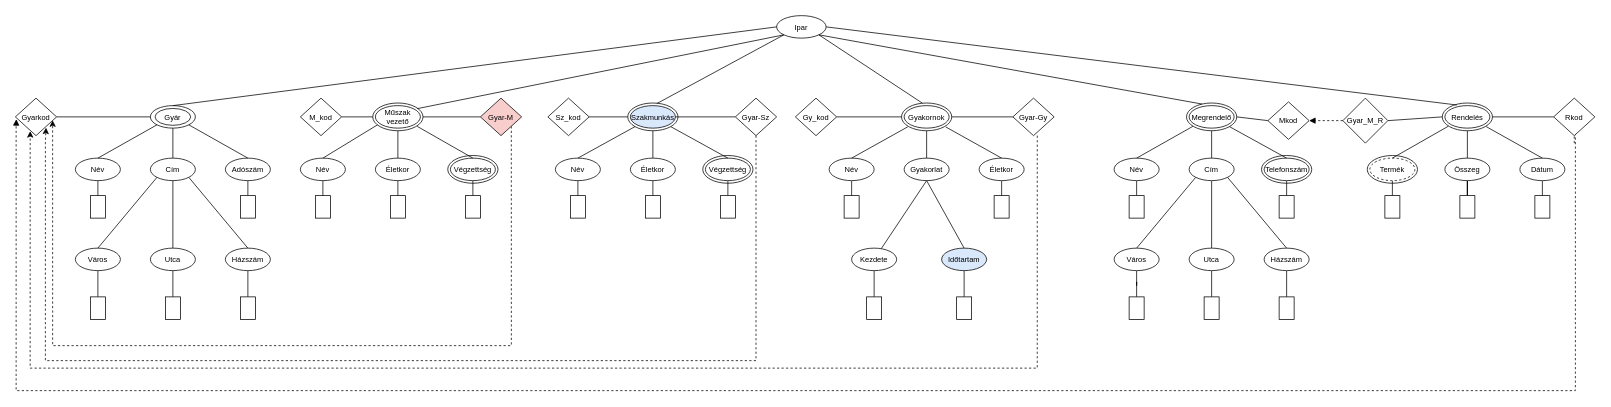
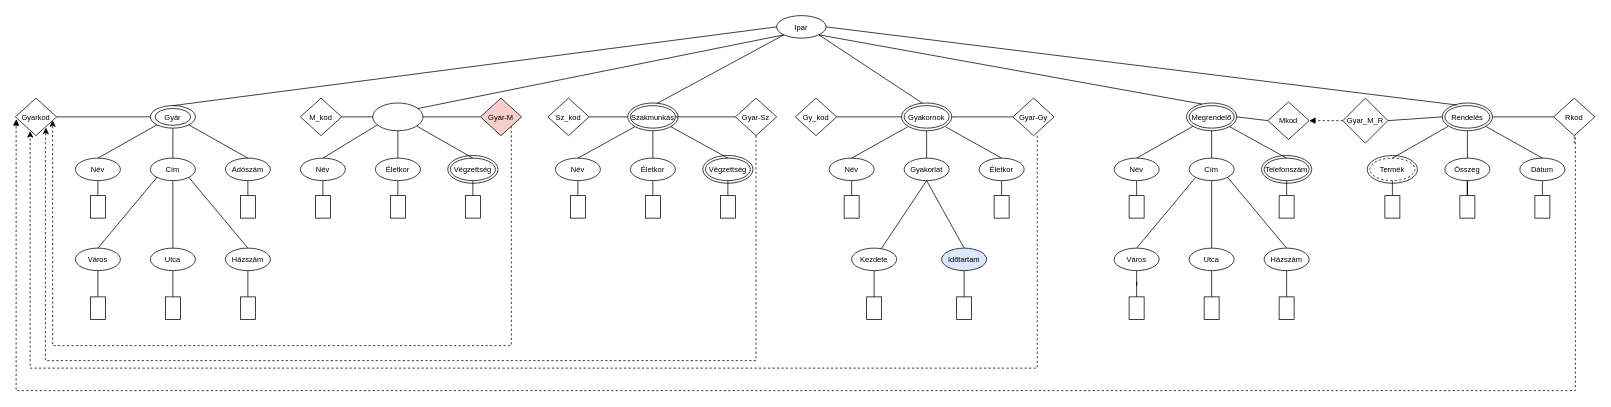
node "Műszak vezető": removed
node "Szakmunkás": fillcolor #dae8fc -> #ffffff
